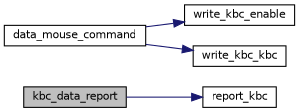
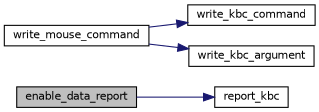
node "write_kbc_enable": label "write_kbc_enable" -> "write_kbc_command"
node "data_mouse_command": label "data_mouse_command" -> "write_mouse_command"
node "write_kbc_kbc": label "write_kbc_kbc" -> "write_kbc_argument"
node "kbc_data_report": label "kbc_data_report" -> "enable_data_report"
